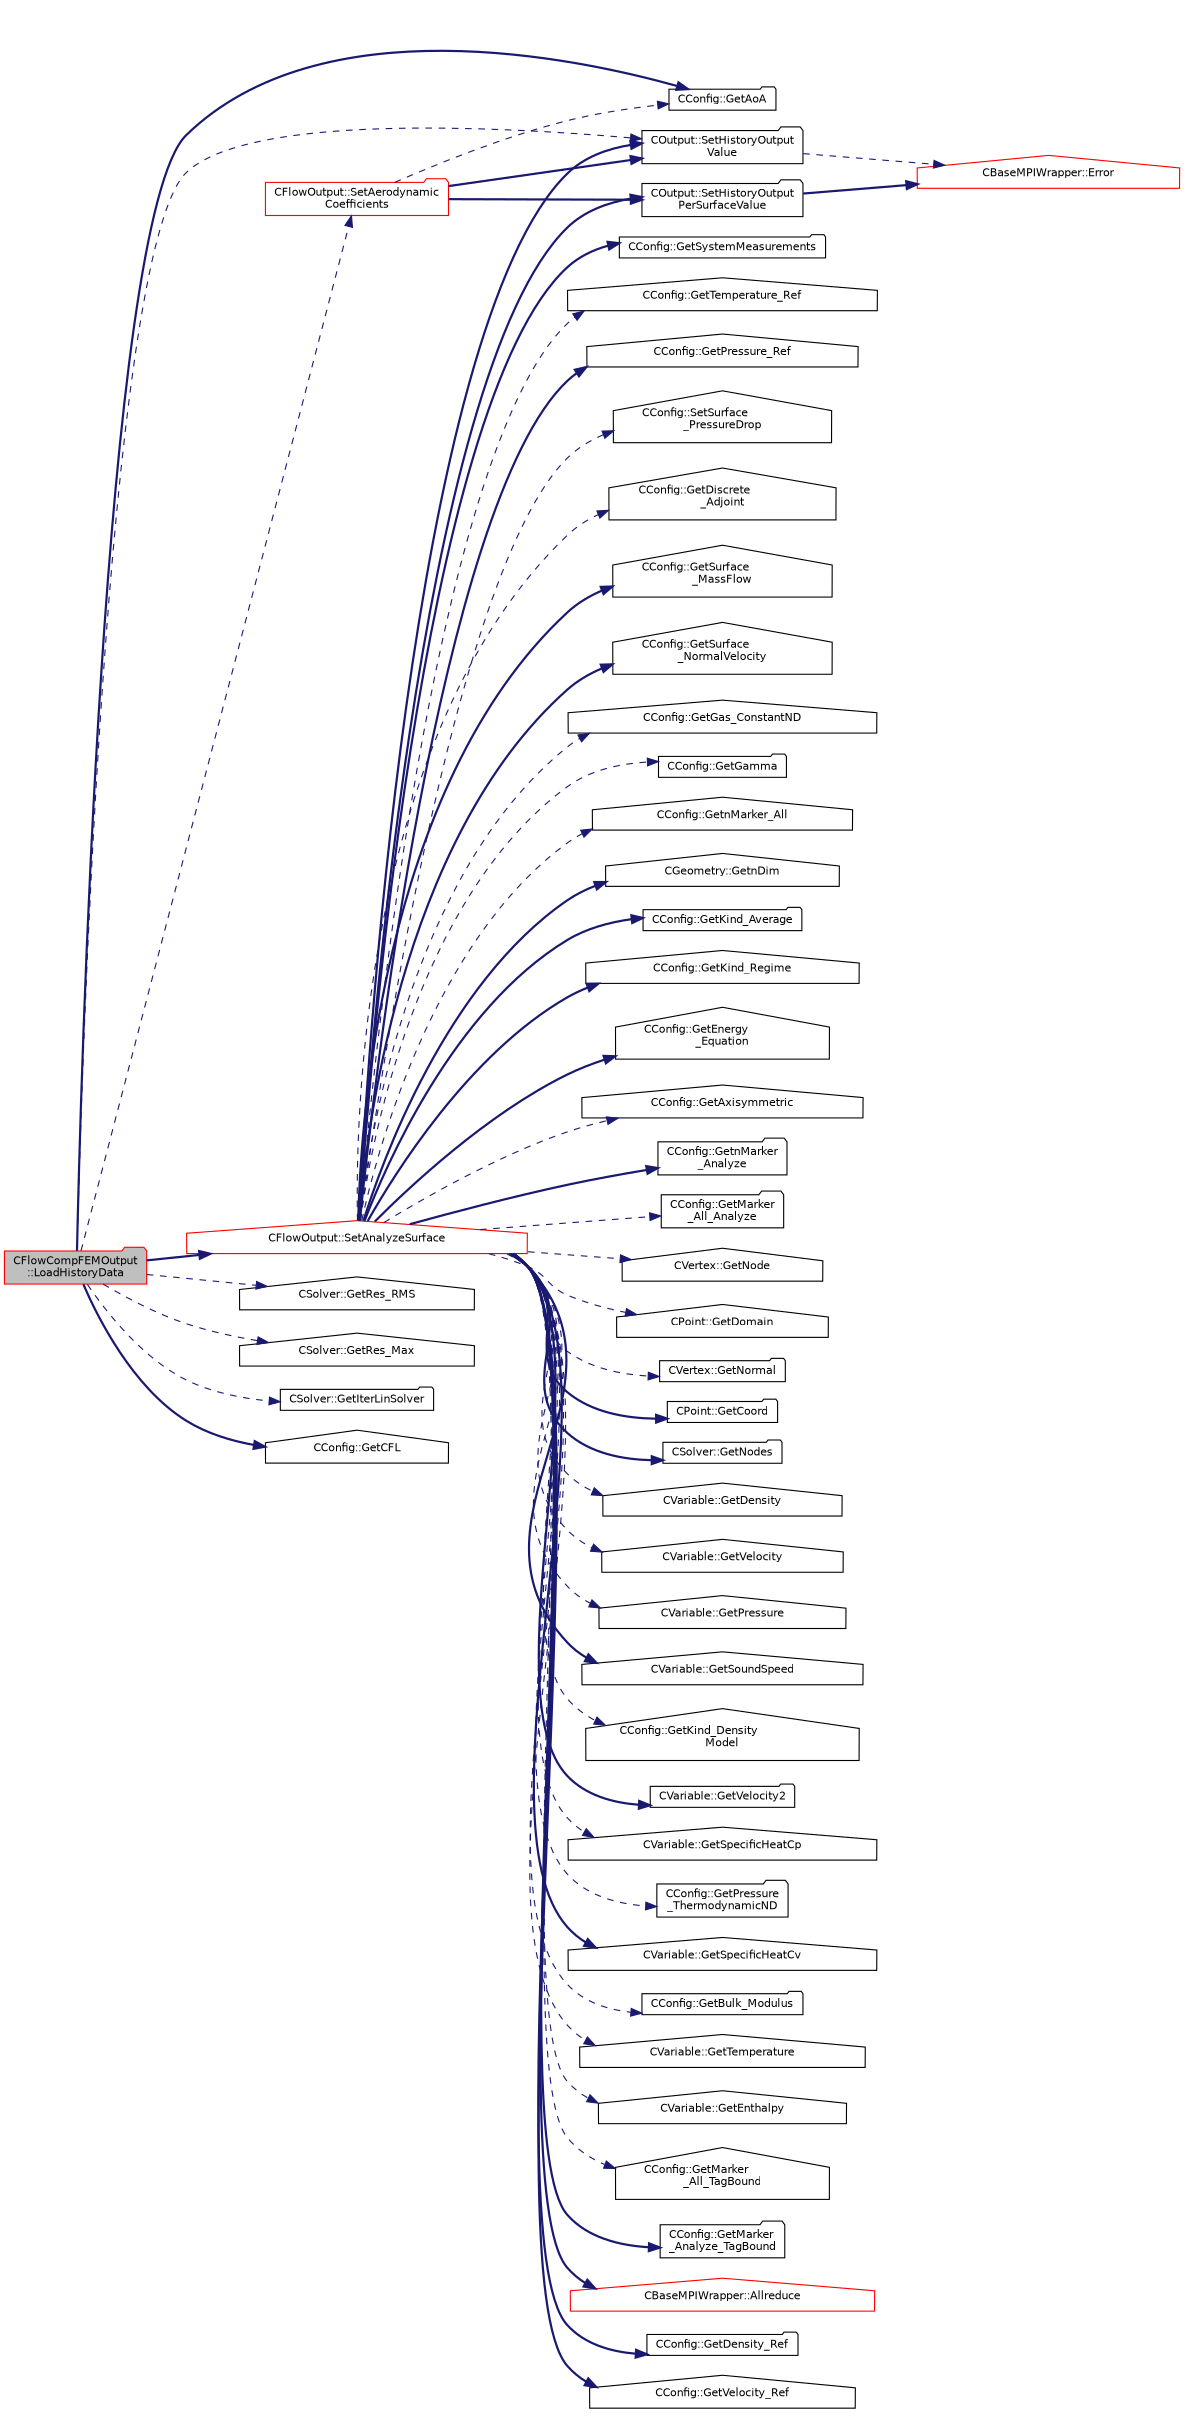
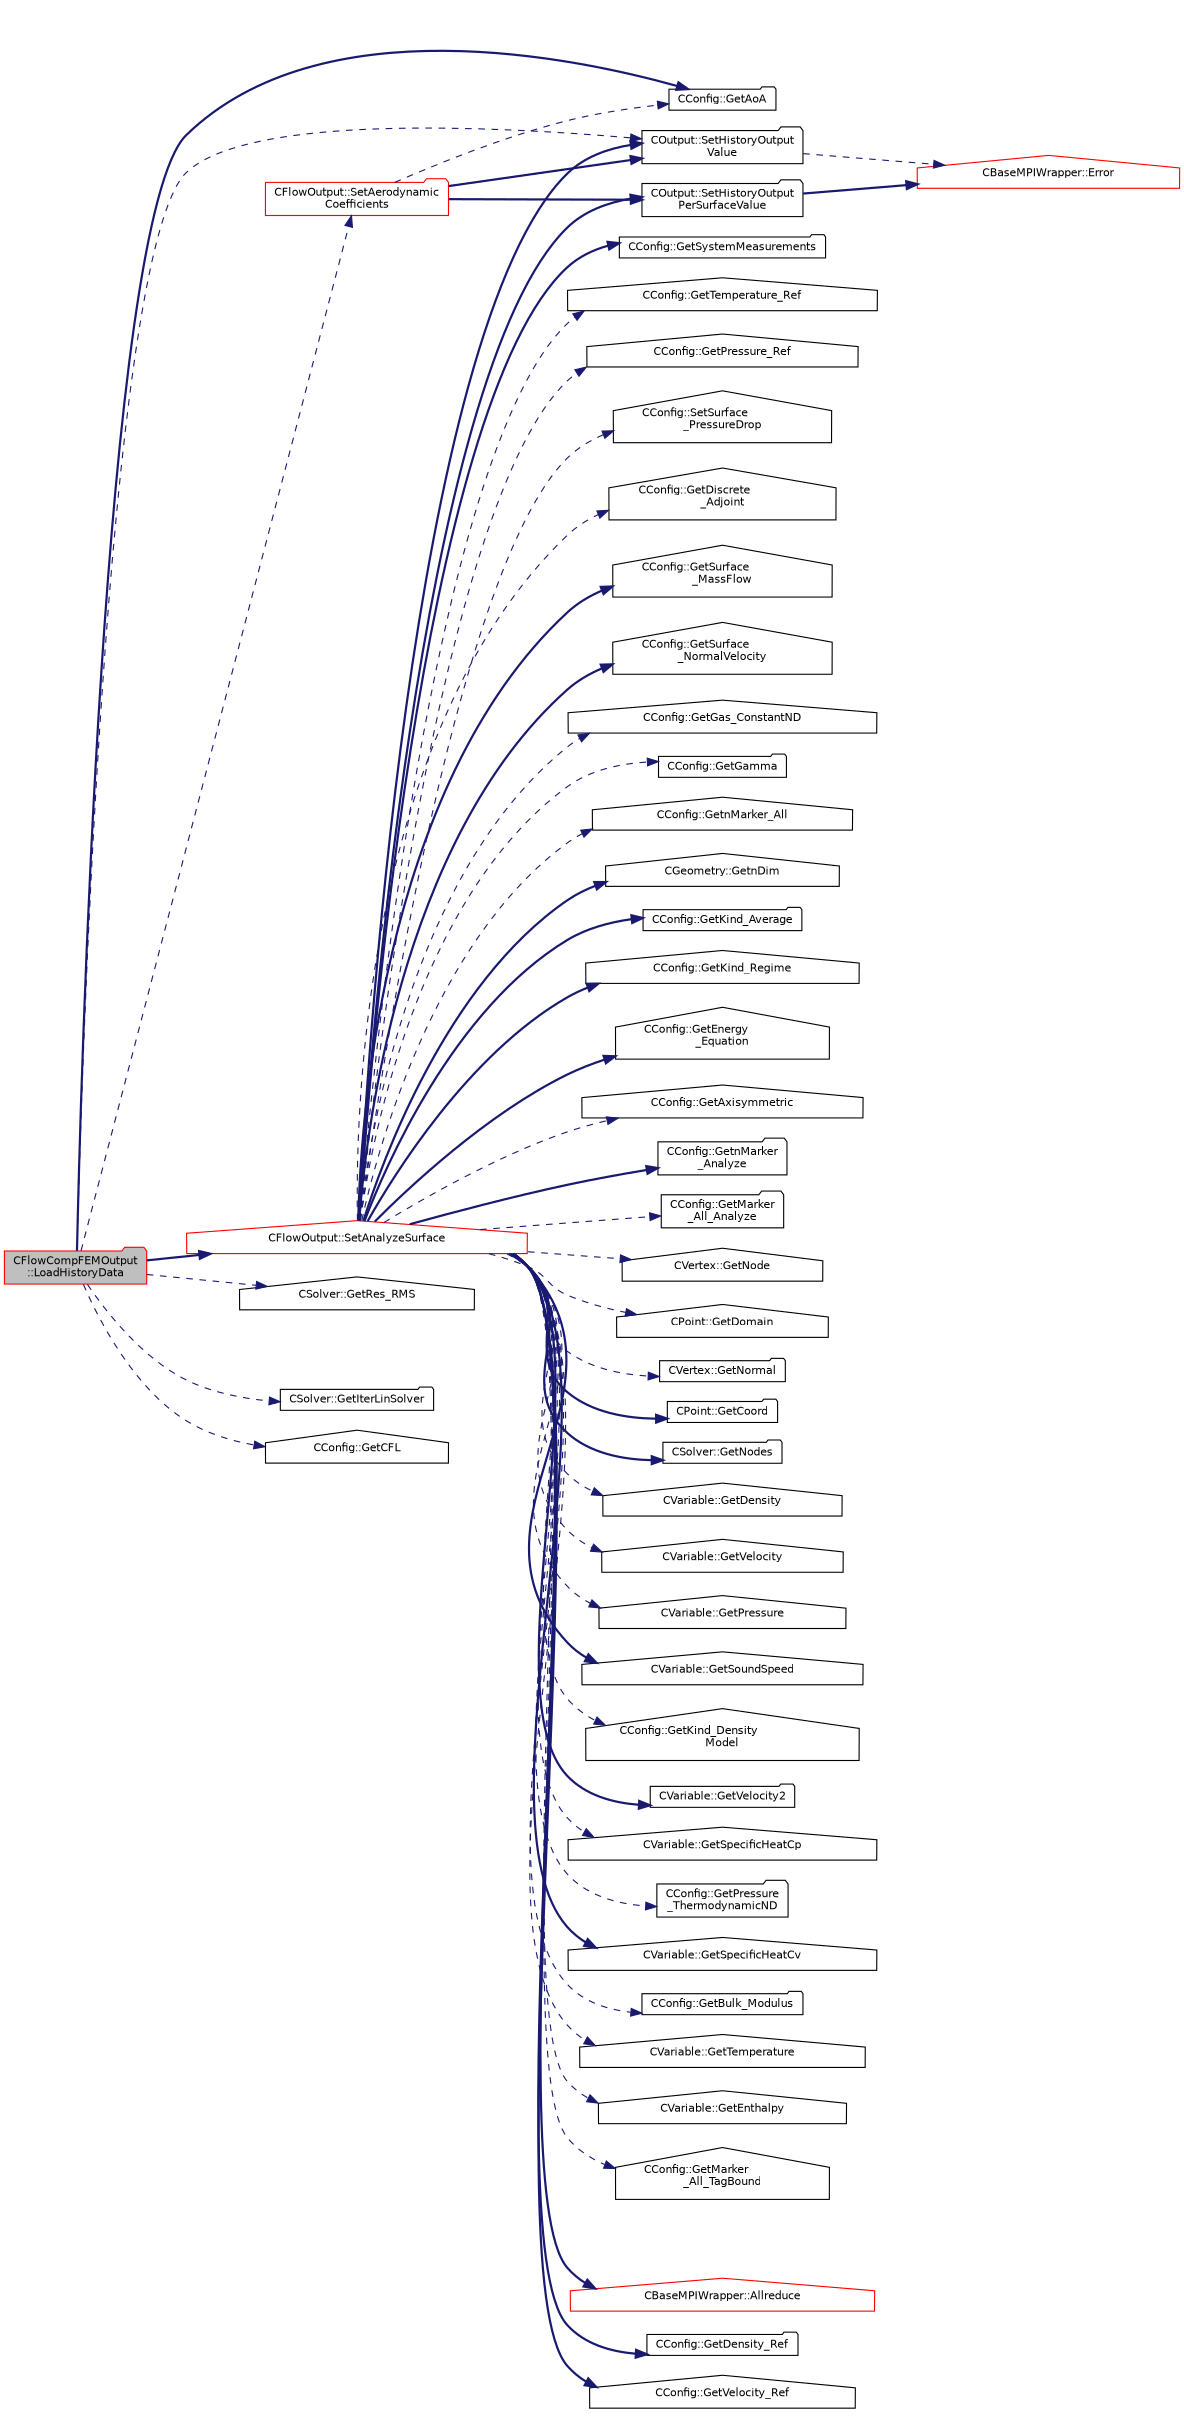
edge "CFlowOutput::SetAnalyzeSurface" -> "CConfig::GetPressure_Ref": style bold -> dashed
node "CSolver::GetRes_Max": removed
edge "CFlowCompFEMOutput ::LoadHistoryData" -> "CConfig::GetCFL": style bold -> dashed
node "CConfig::GetMarker _Analyze_TagBound": removed
